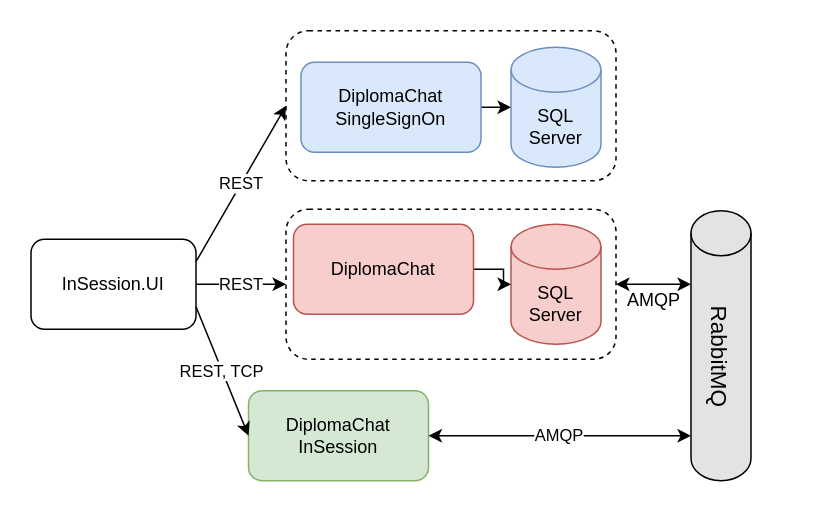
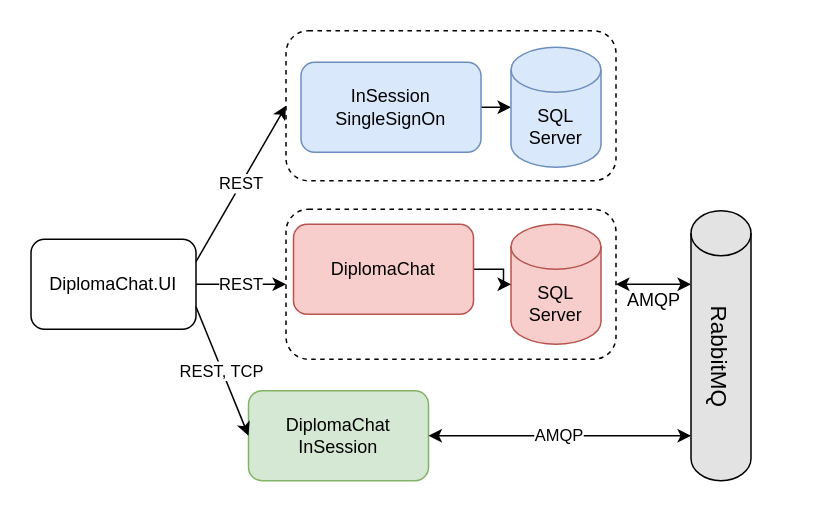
node "DiplomaChat SingleSignOn": label "DiplomaChat SingleSignOn" -> "InSession SingleSignOn"
node "InSession.UI": label "InSession.UI" -> "DiplomaChat.UI"
